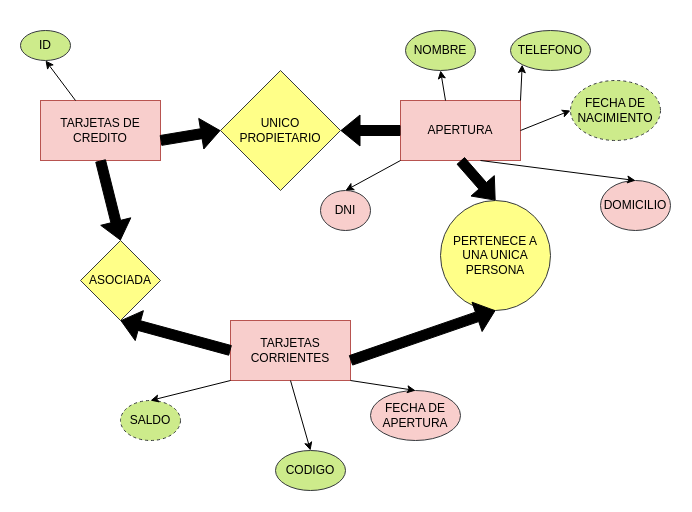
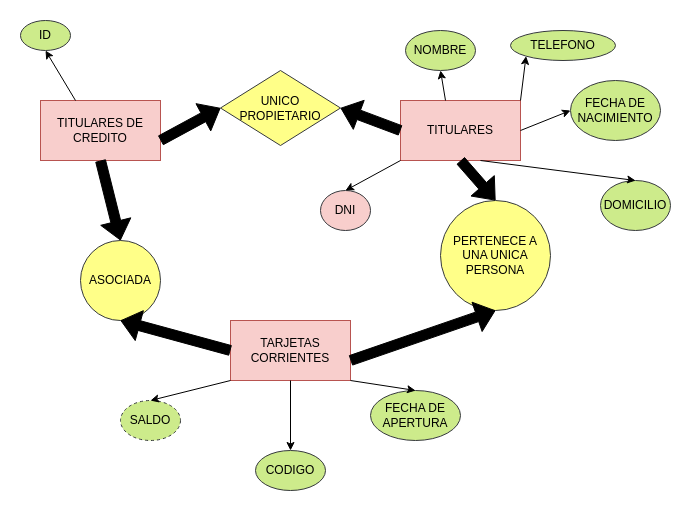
node "ID": moved (46, 46) -> (46, 36)
node "TELEFONO": size 80x40 -> 105x30
node "FECHA DE NACIMIENTO": style dashed -> solid
node "TARJETAS DE CREDITO": label "TARJETAS DE CREDITO" -> "TITULARES DE CREDITO"
node "UNICO PROPIETARIO": size 120x120 -> 120x75
node "APERTURA": label "APERTURA" -> "TITULARES"
node "DOMICILIO": fillcolor #f8cecc -> #cdeb8b
node "ASOCIADA": shape diamond -> ellipse
node "FECHA DE APERTURA": fillcolor #f8cecc -> #cdeb8b
node "CODIGO": moved (311, 471) -> (291, 471)
